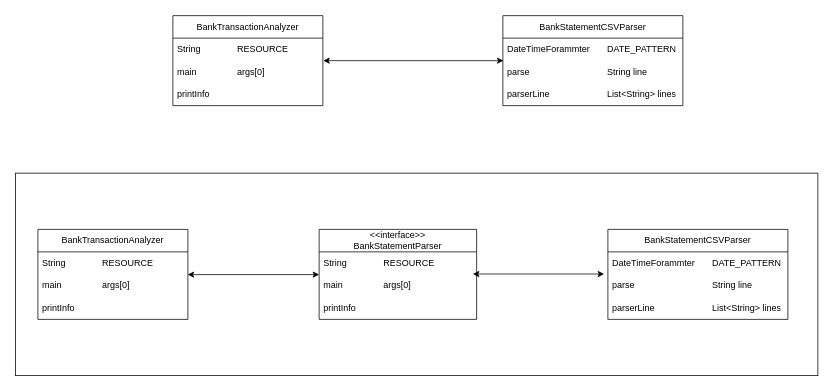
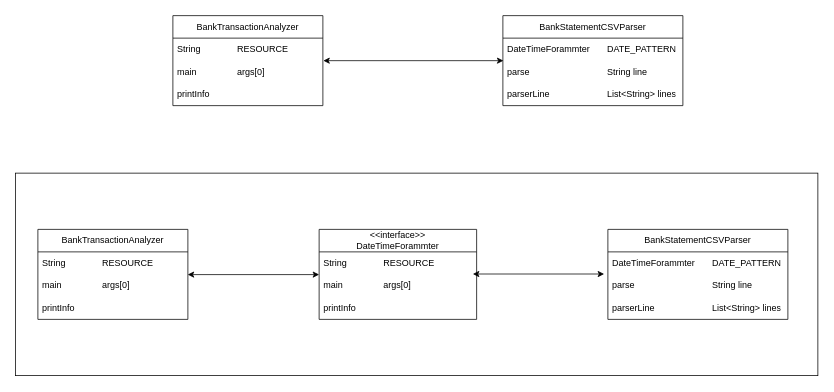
node "<<interface>> BankStatementParser": label "<<interface>> BankStatementParser" -> "<<interface>> DateTimeForammter"
